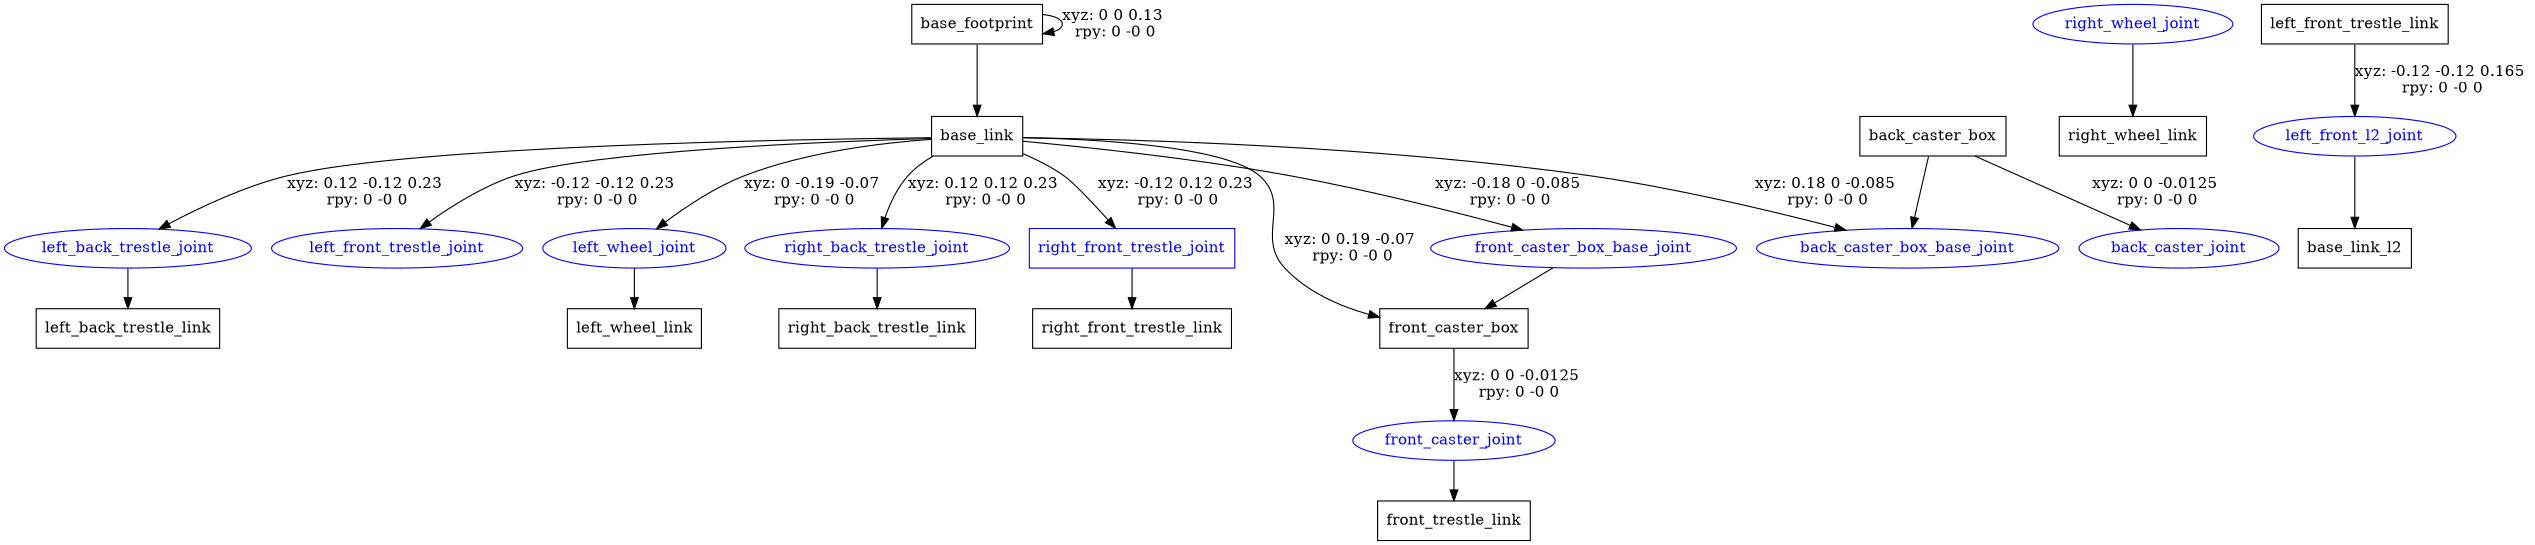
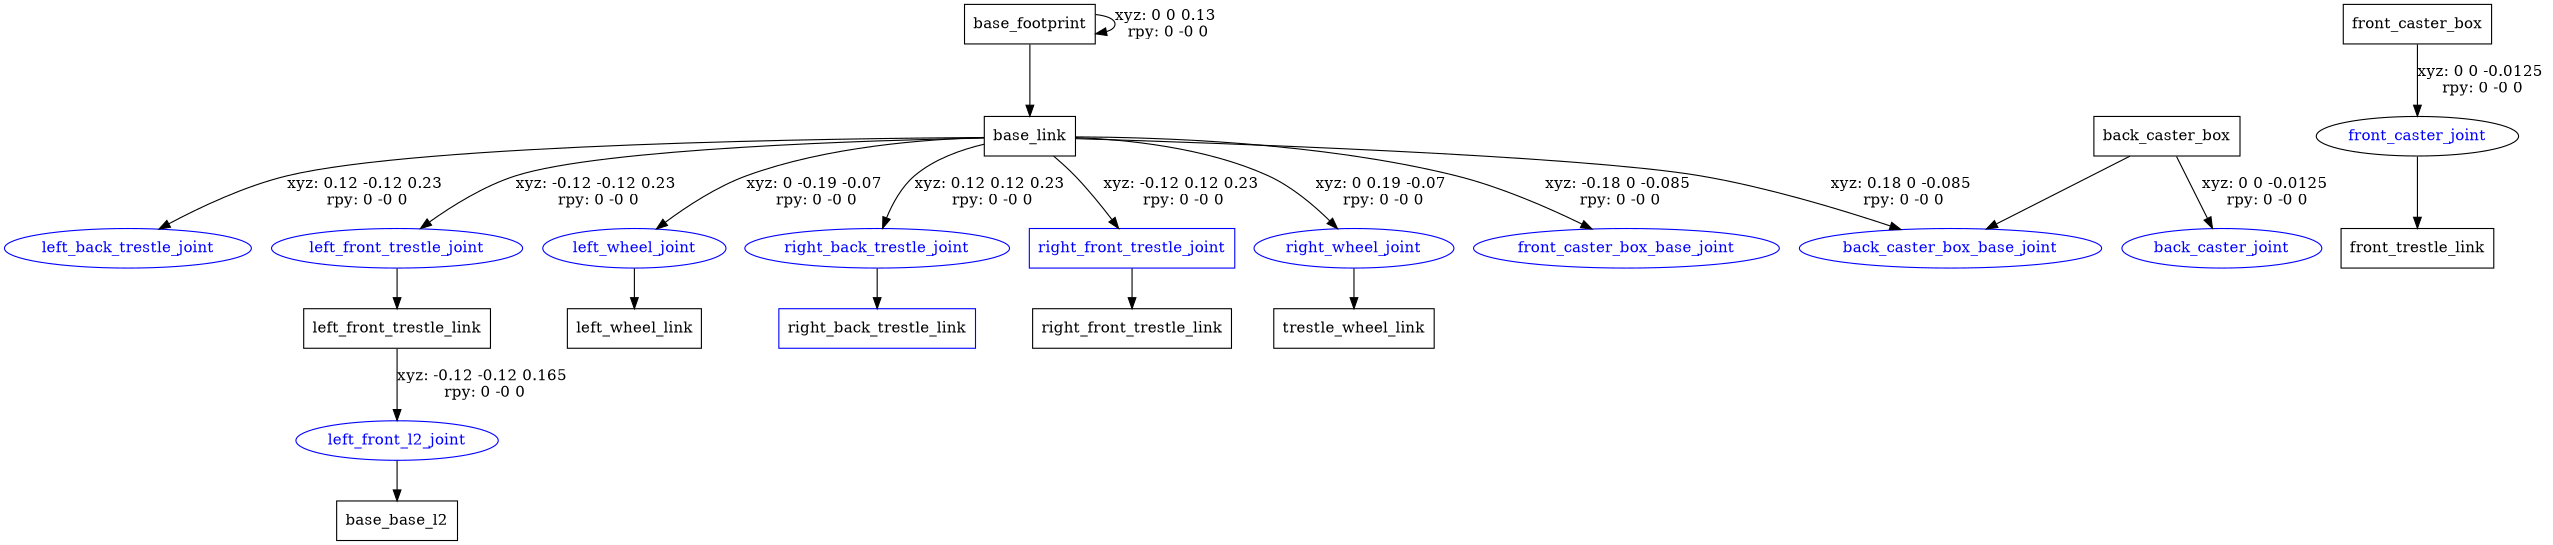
node "right_wheel_link": label "right_wheel_link" -> "trestle_wheel_link"
edge "base_link" -> "front_caster_box": now "base_link" -> "right_wheel_joint"
node "base_link_l2": label "base_link_l2" -> "base_base_l2"
edge "left_front_trestle_joint" -> "left_front_trestle_link": added
edge "front_caster_box_base_joint" -> "front_caster_box": removed
node "left_back_trestle_link": removed
node "right_back_trestle_link": color black -> blue
node "front_caster_joint": color blue -> black
